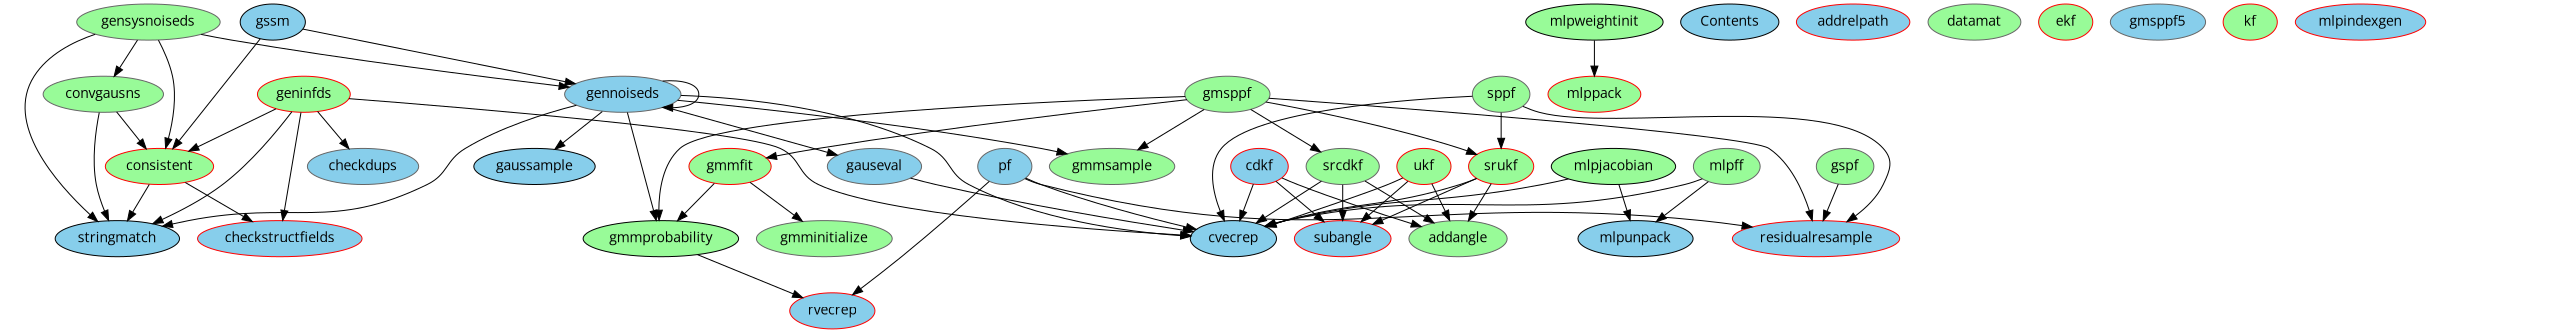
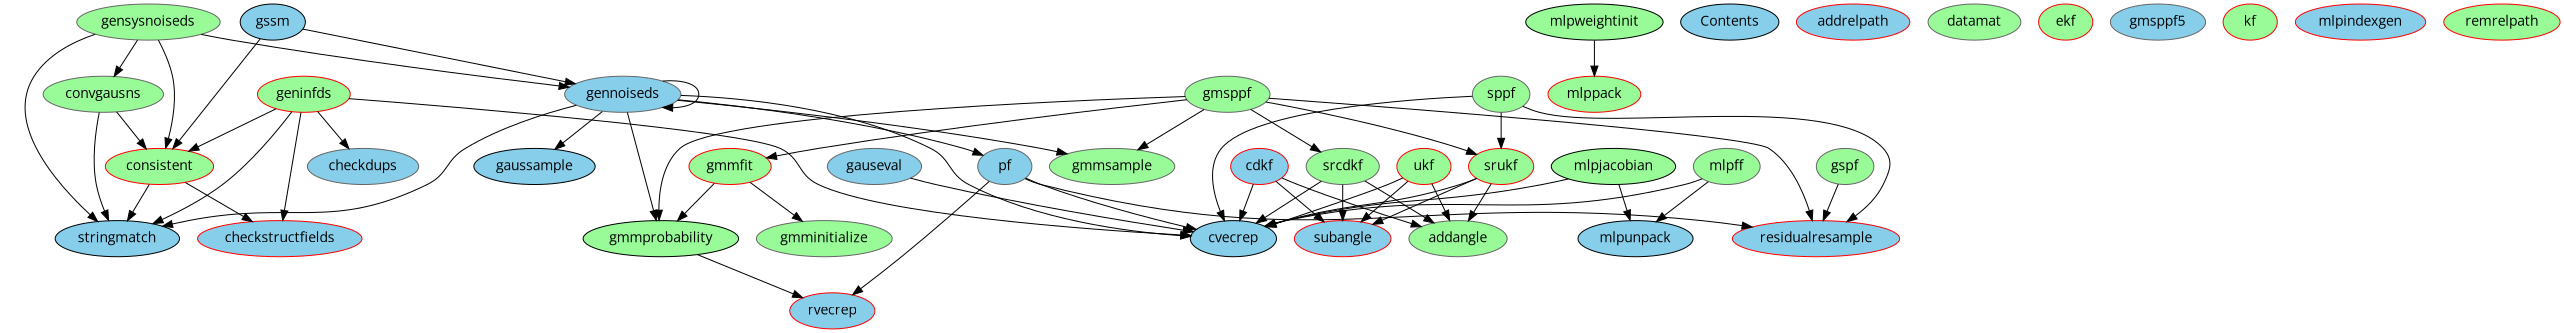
node "remrelpath": added
edge "gennoiseds" -> "gauseval": now "gennoiseds" -> "pf"
